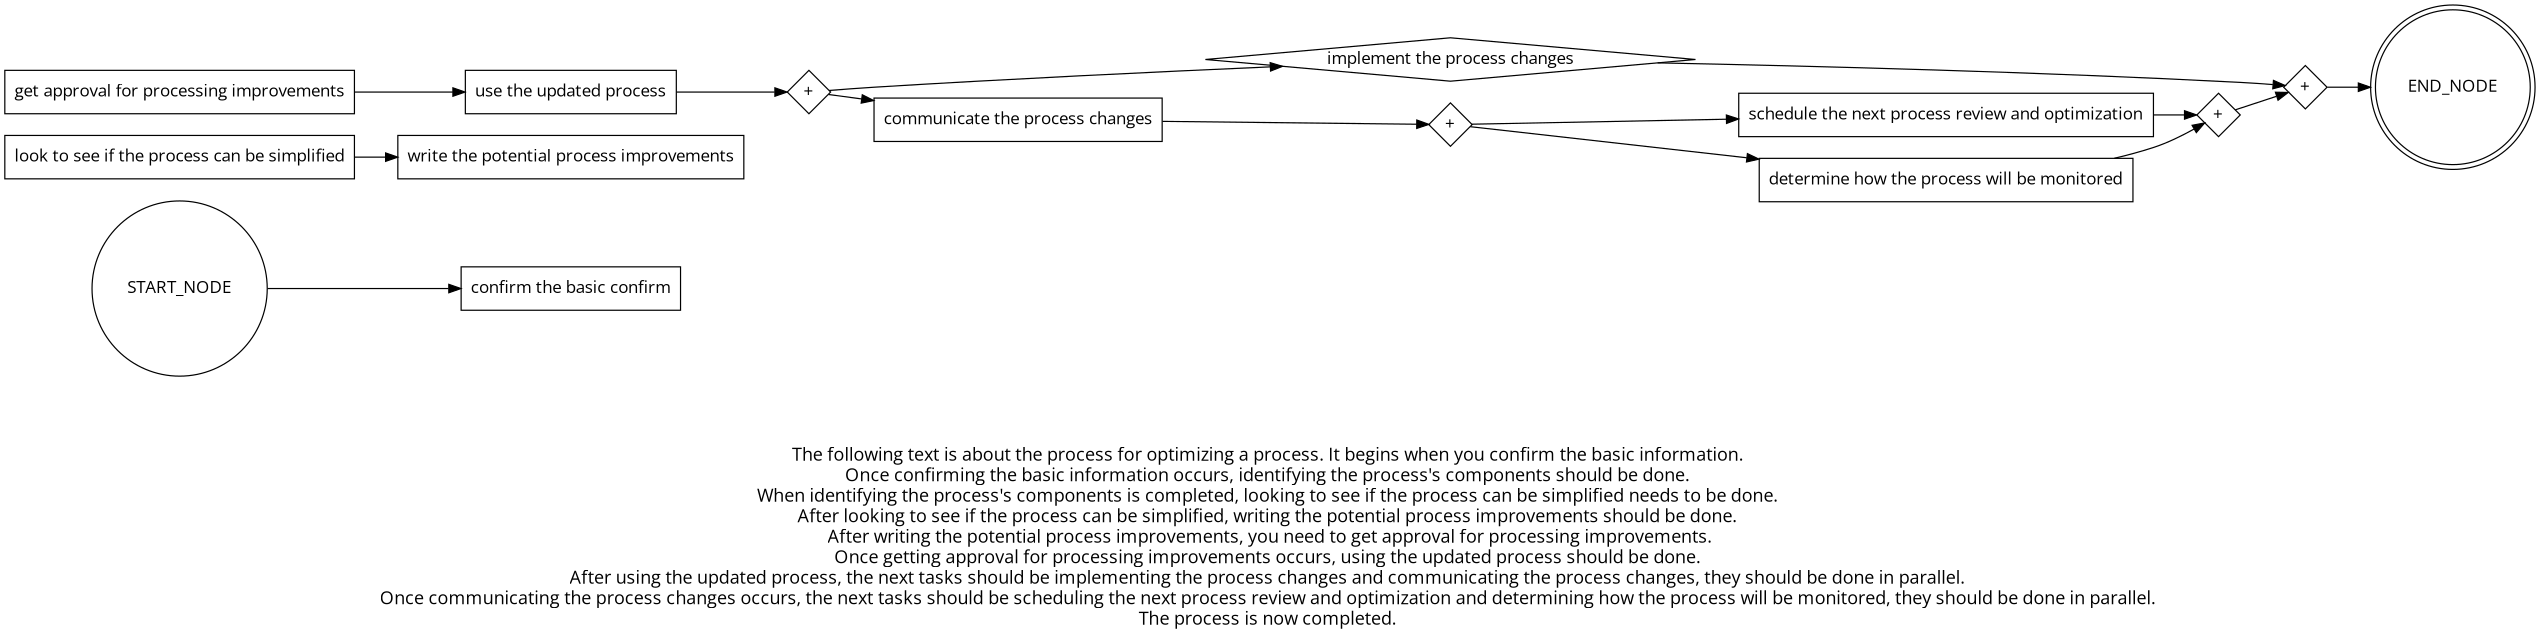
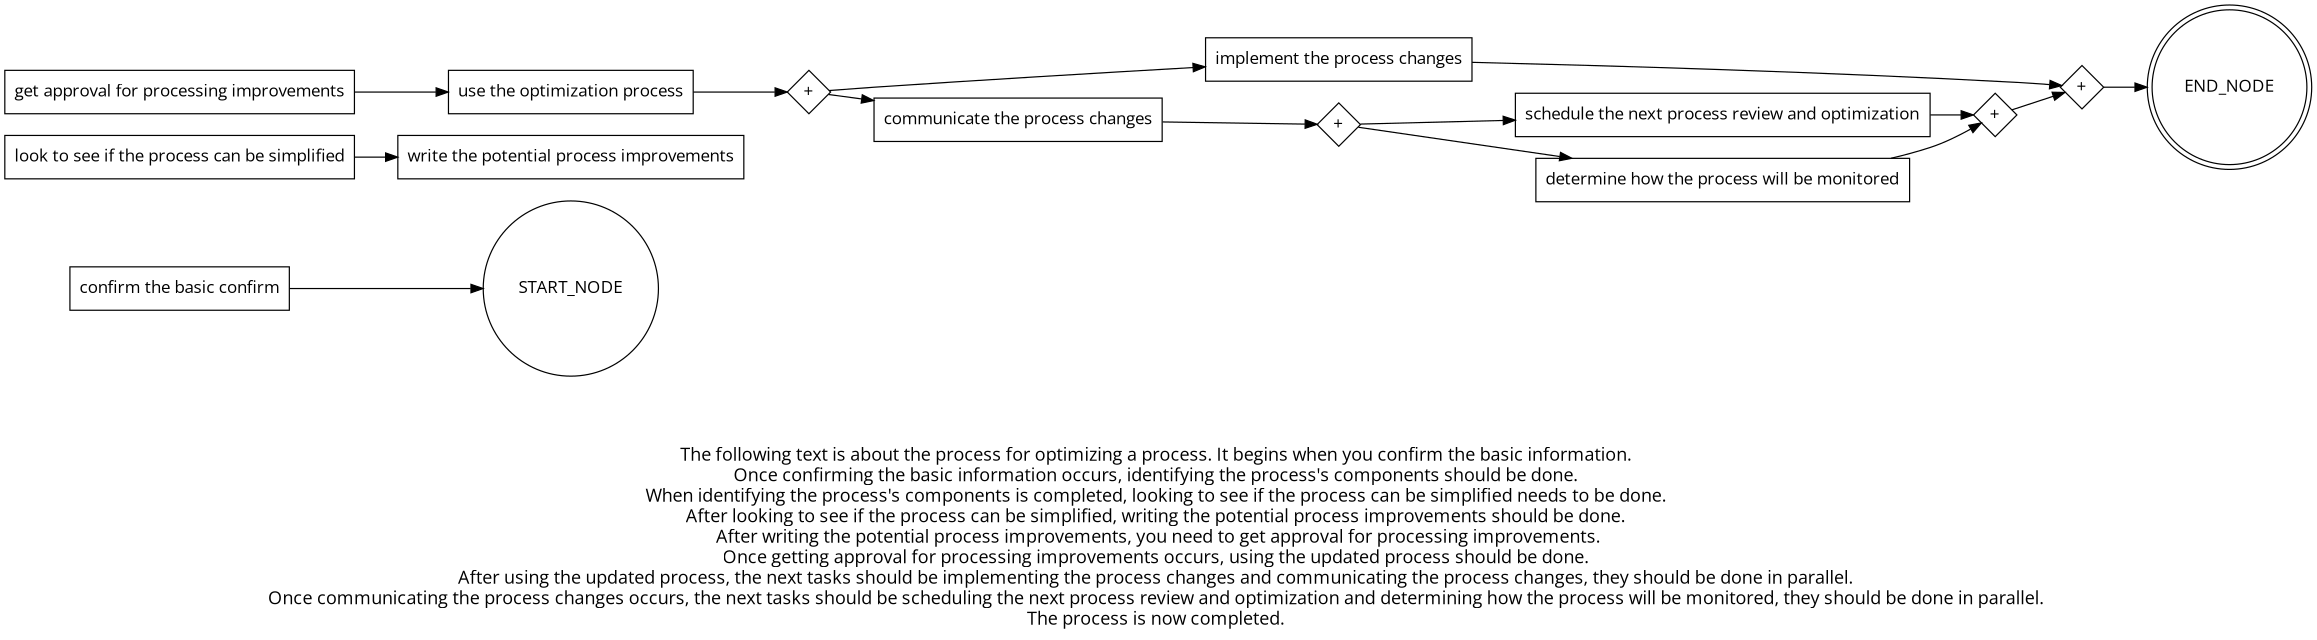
node "implement the process changes": shape diamond -> box
node "use the updated process": label "use the updated process" -> "use the optimization process"
edge "START_NODE" -> "confirm the basic confirm": reversed
